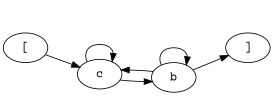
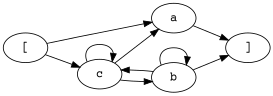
node "a": added
